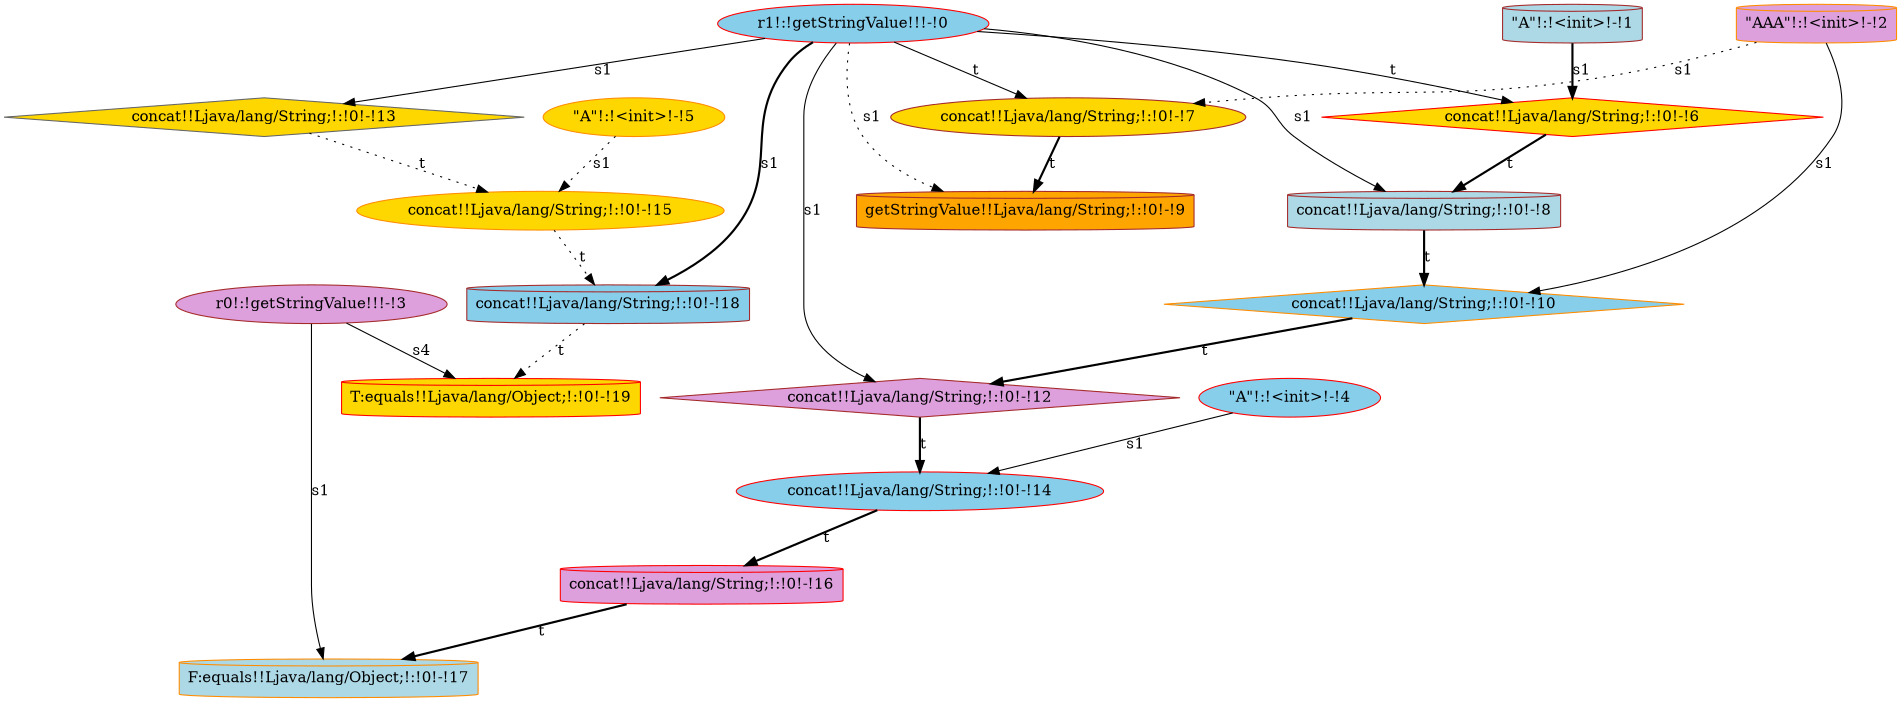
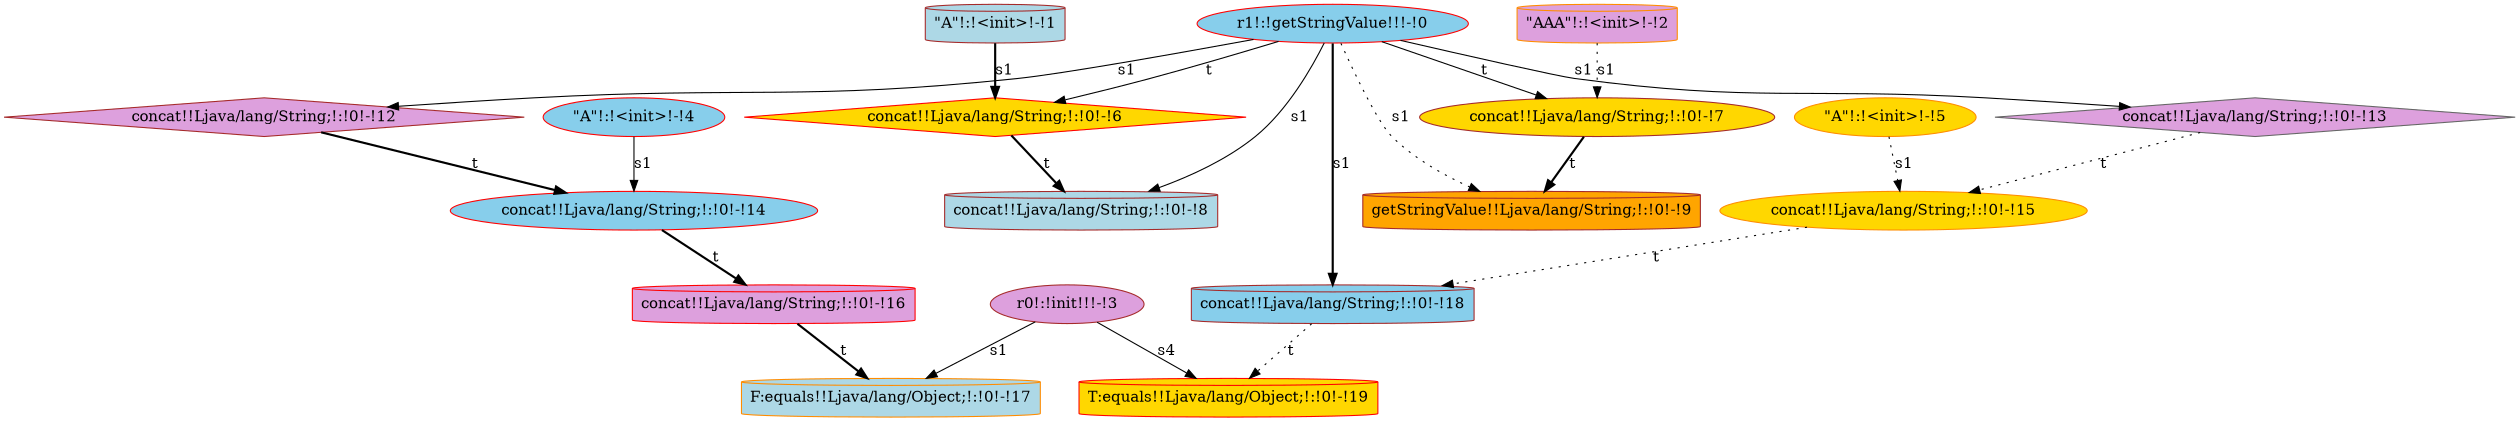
node "concat!!Ljava/lang/String;!:!0!-!13": fillcolor gold -> plum
node "r0!:!getStringValue!!!-!3": label "r0!:!getStringValue!!!-!3" -> "r0!:!init!!!-!3"
node "concat!!Ljava/lang/String;!:!0!-!10": removed
